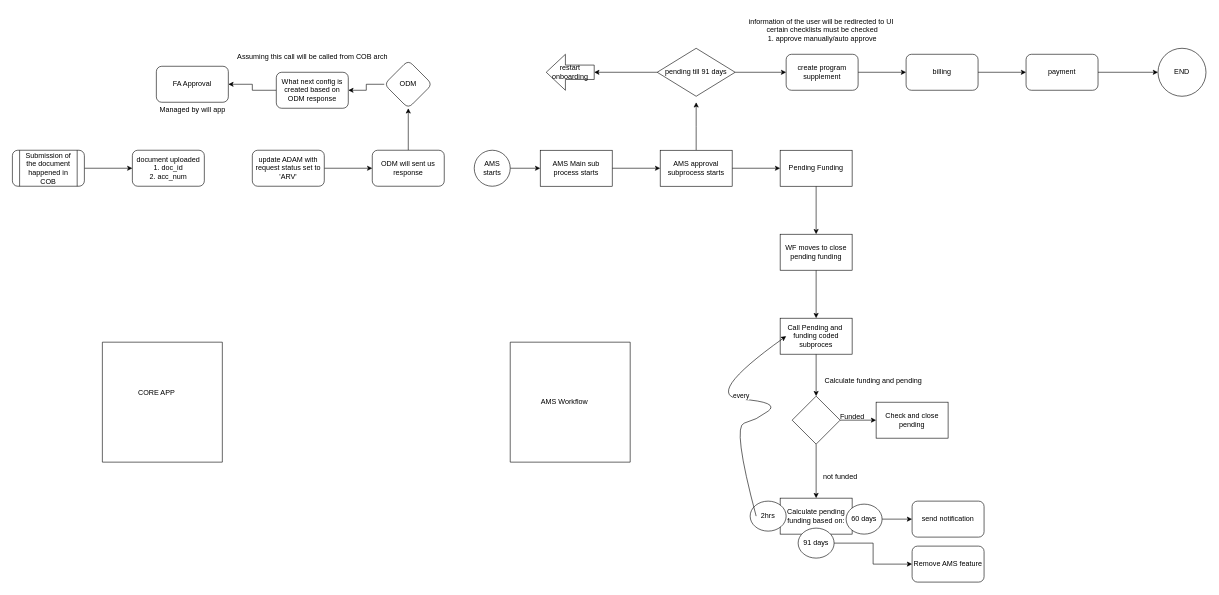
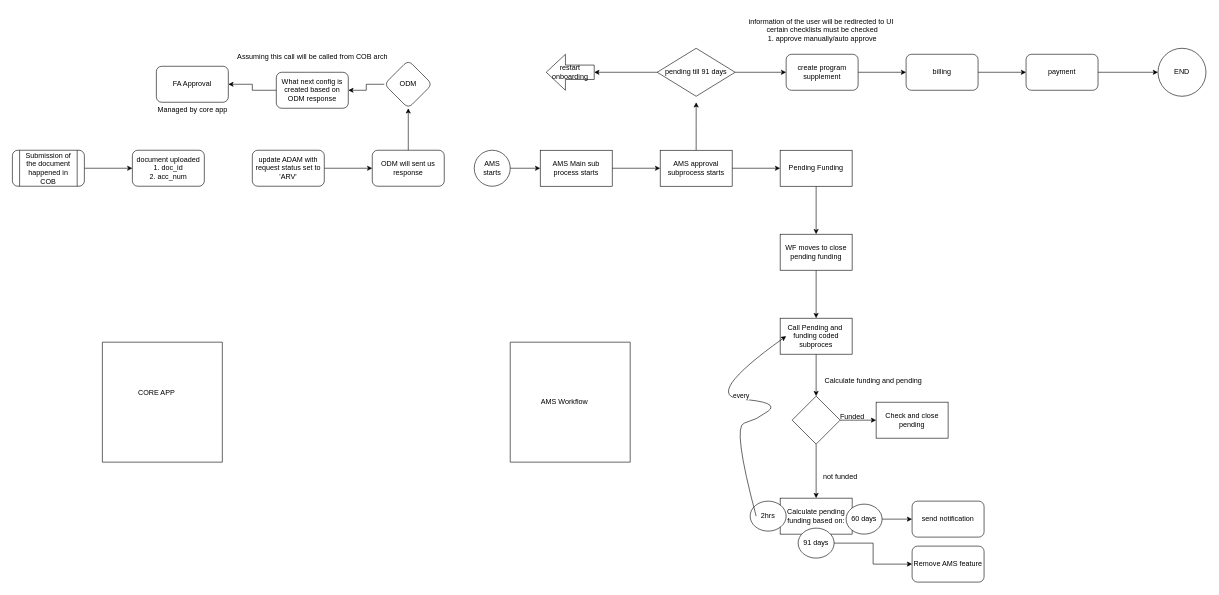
node "Managed by will app": label "Managed by will app" -> "Managed by core app"
